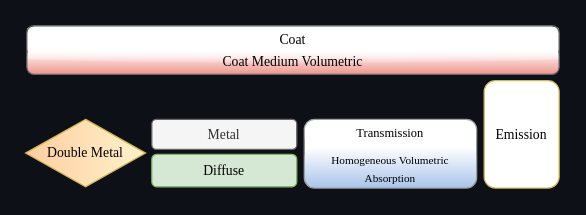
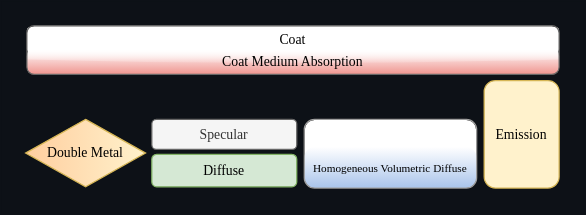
node "Coat Medium Volumetric": label "Coat Medium Volumetric" -> "Coat Medium Absorption"
node "Transmission": removed
node "Metal": label "Metal" -> "Specular"
node "Emission": fillcolor #ffffff -> #fff2cc
node "Homogeneous Volumetric Absorption": label "Homogeneous Volumetric Absorption" -> "Homogeneous Volumetric Diffuse"
